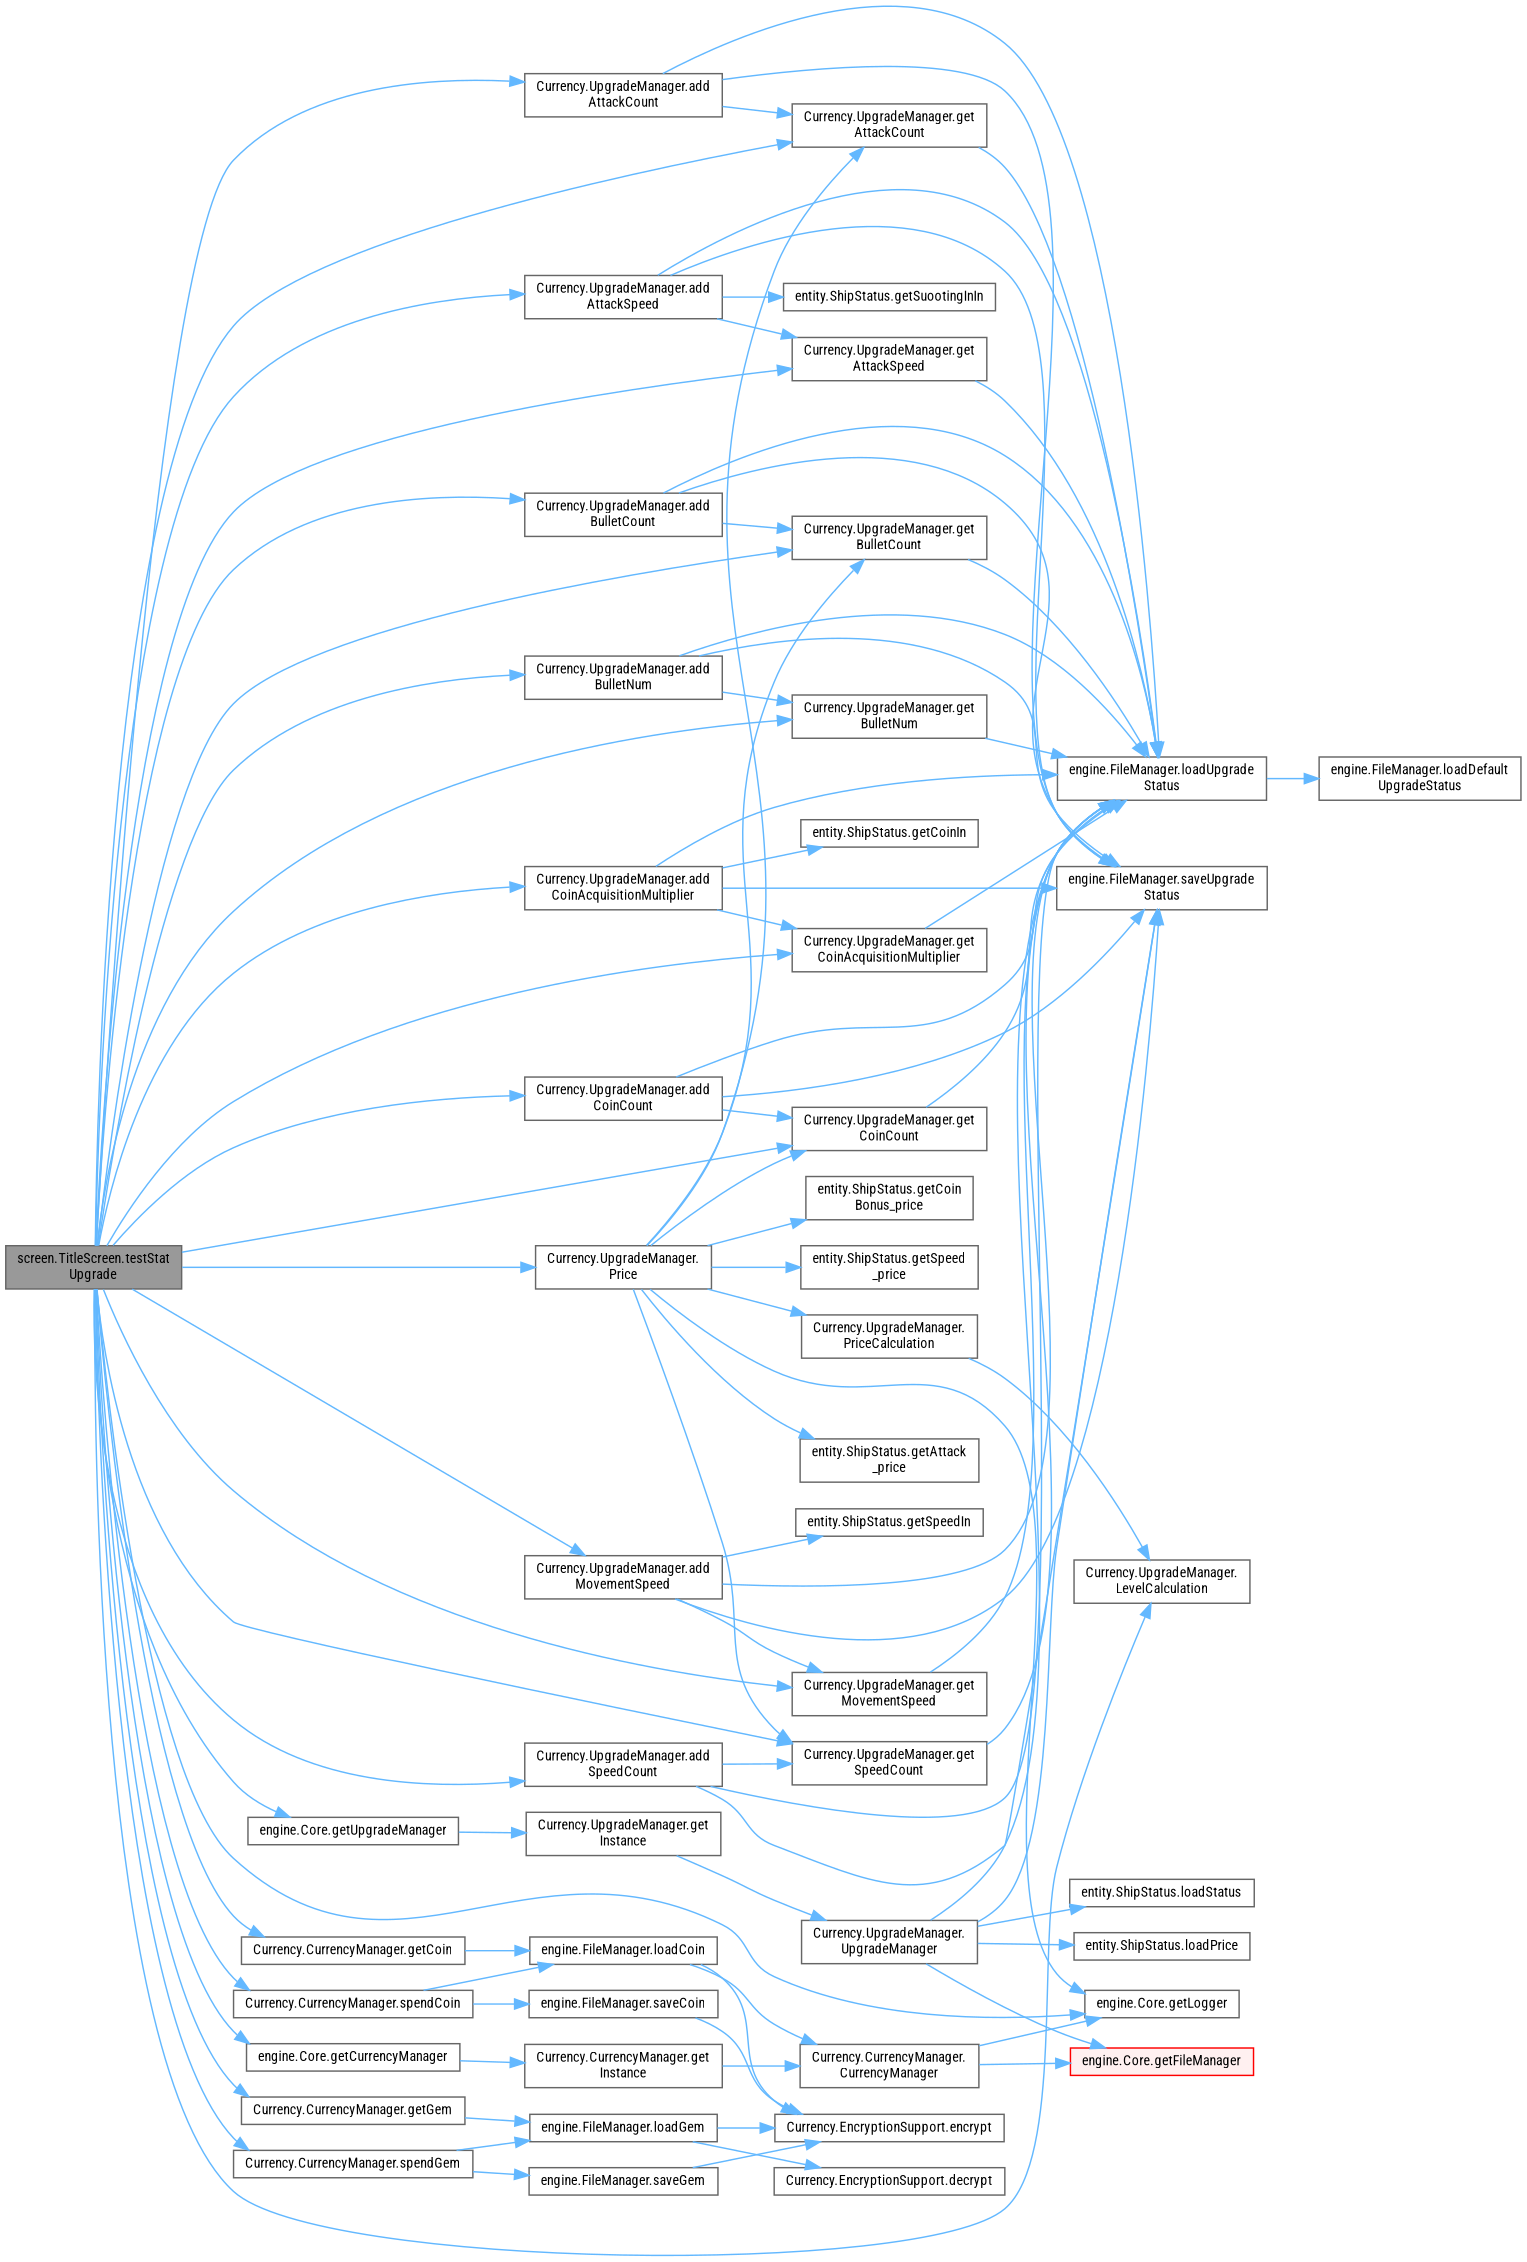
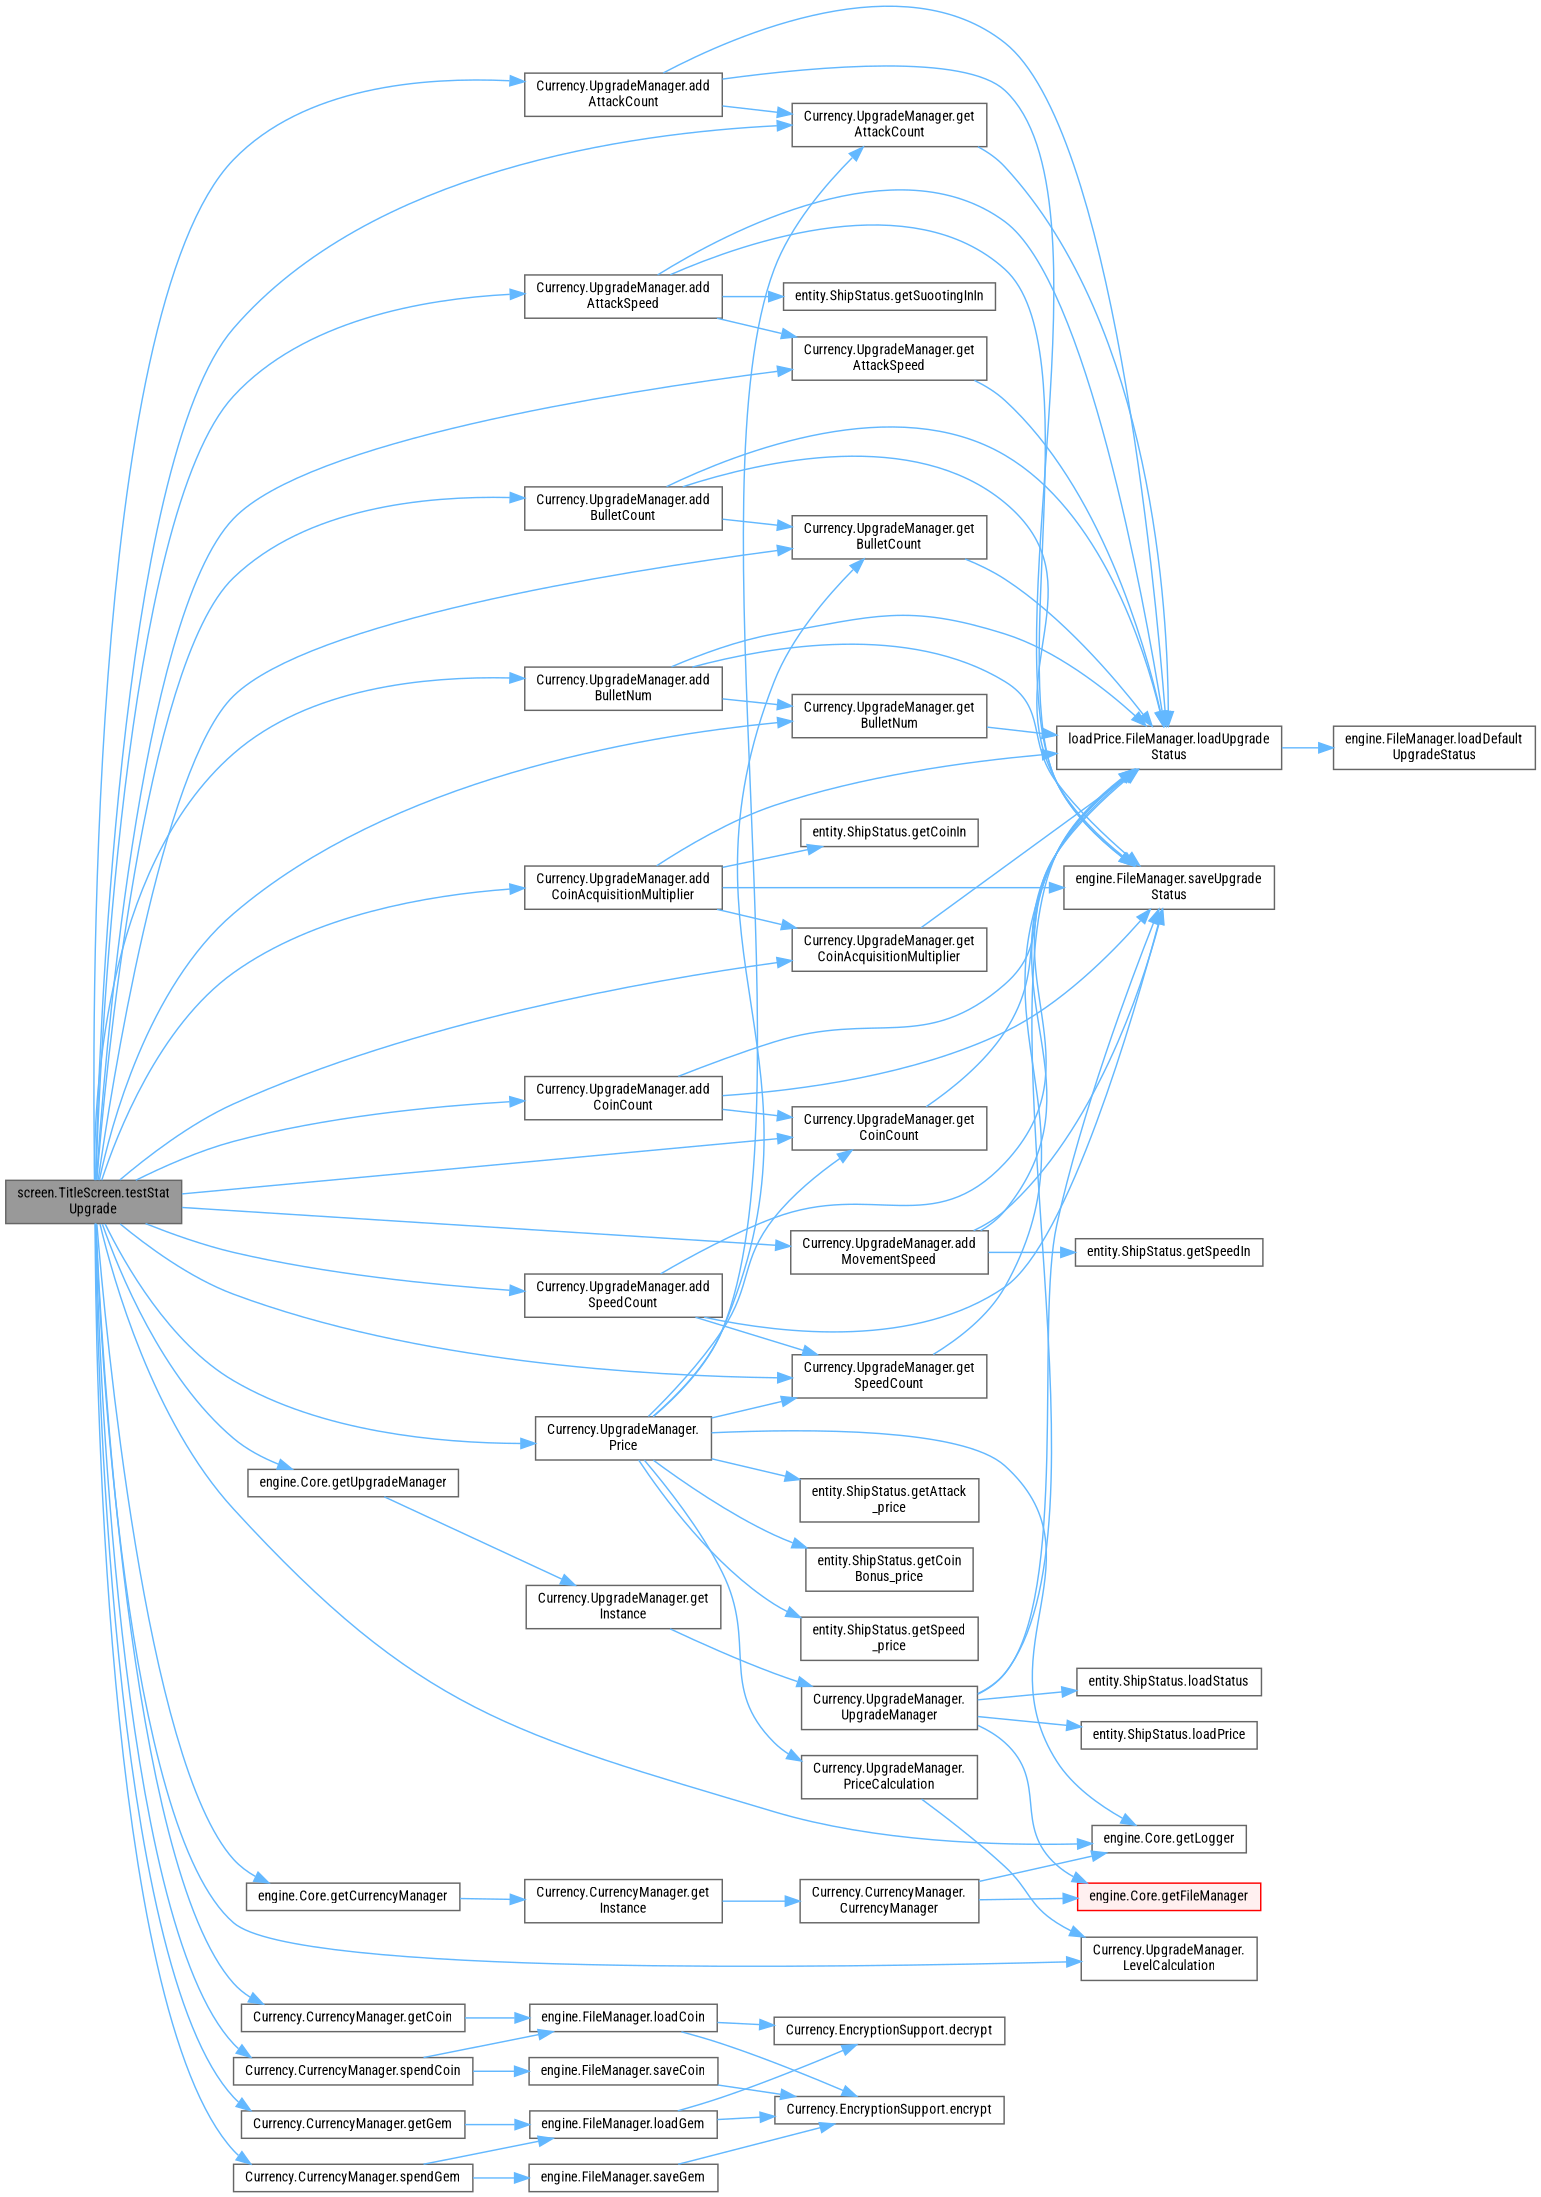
node "engine.FileManager.loadUpgrade Status": label "engine.FileManager.loadUpgrade Status" -> "loadPrice.FileManager.loadUpgrade Status"
node "Currency.UpgradeManager.get MovementSpeed": removed
edge "engine.FileManager.loadCoin" -> "Currency.CurrencyManager. CurrencyManager": now "engine.FileManager.loadCoin" -> "Currency.EncryptionSupport.decrypt"
